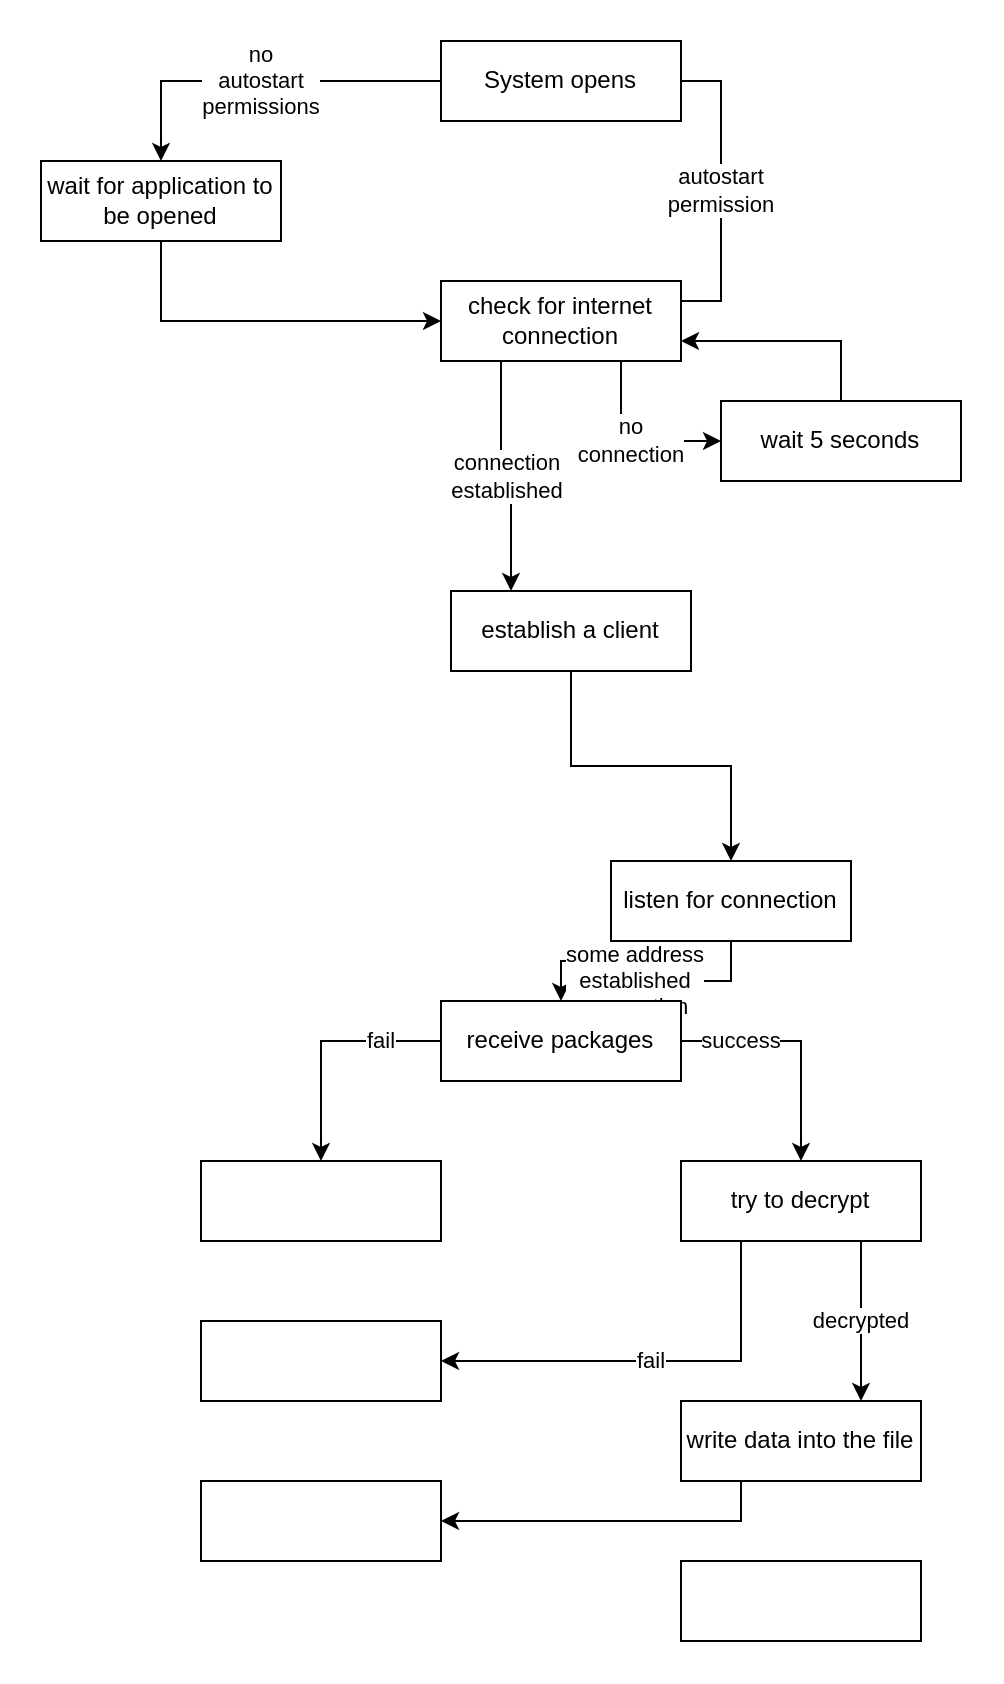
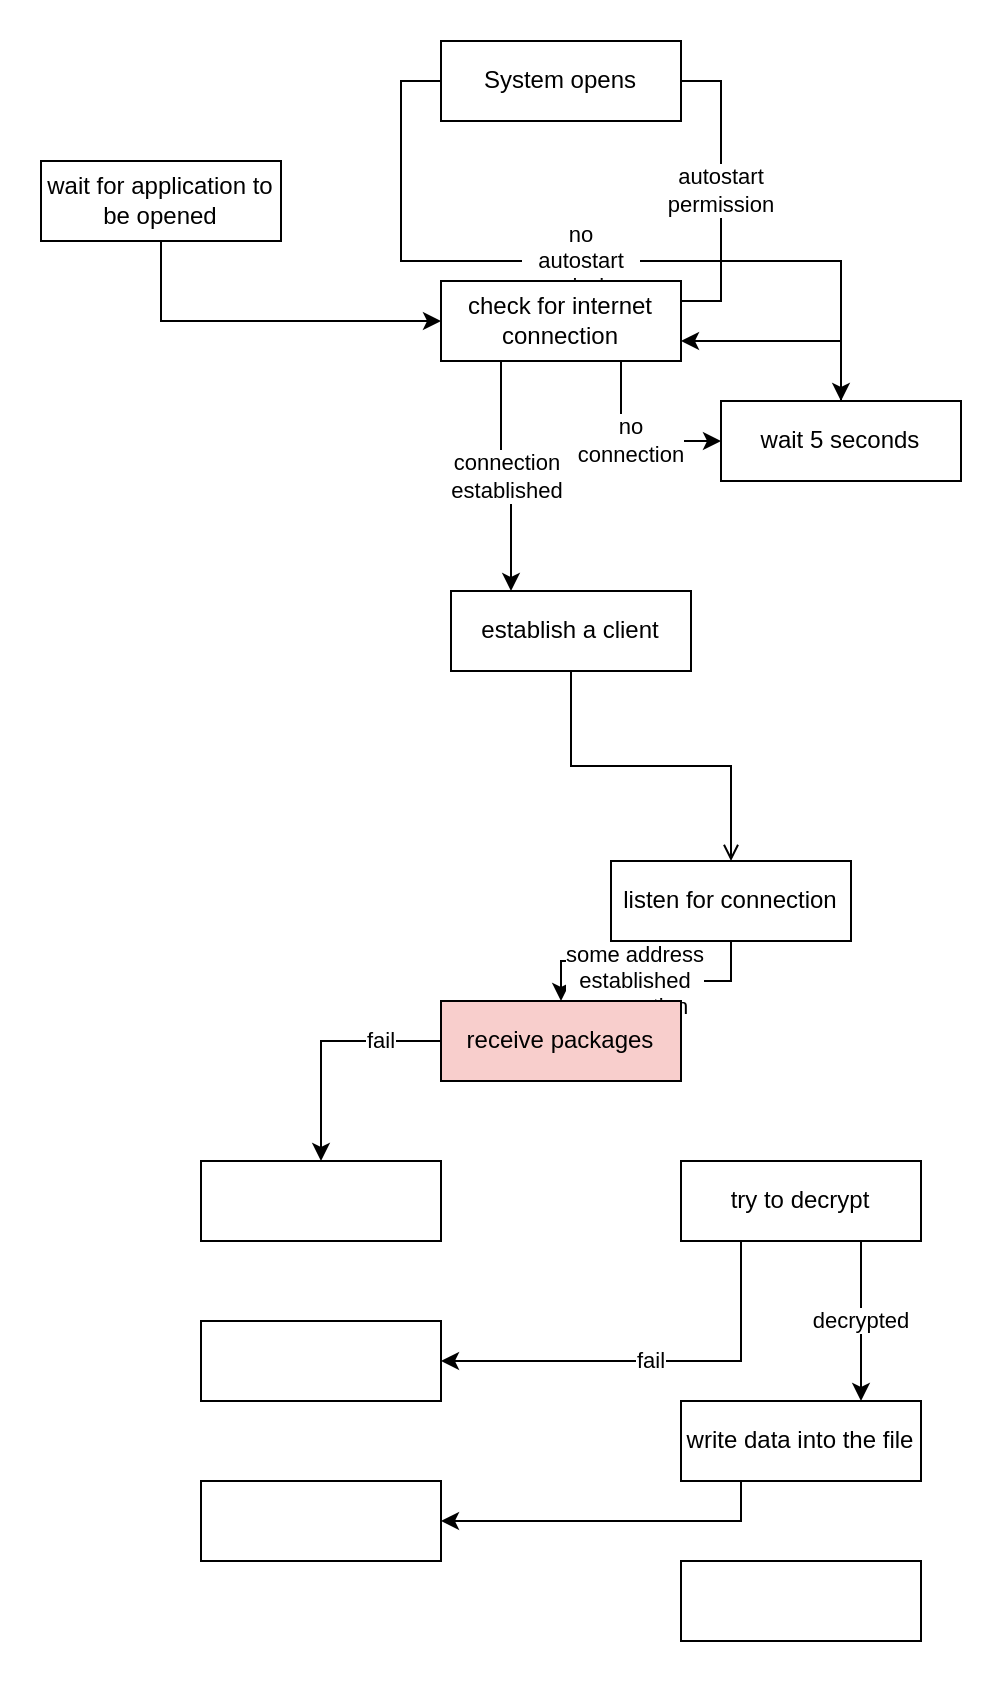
edge "System opens" -> "wait for application to be opened": now "System opens" -> "wait 5 seconds"
edge "establish a client" -> "listen for connection": arrowhead classic -> open
node "receive packages": fillcolor #ffffff -> #f8cecc
edge "receive packages" -> "try to decrypt": removed, label "success"
